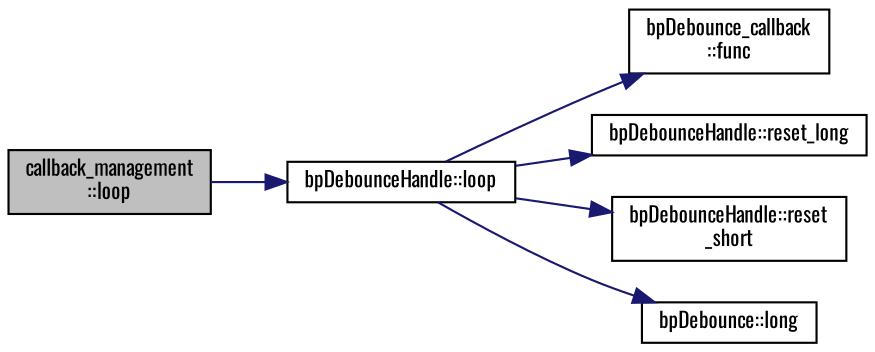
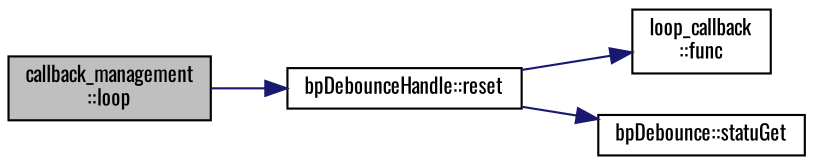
node "bpDebounce_callback ::func": label "bpDebounce_callback ::func" -> "loop_callback ::func"
node "bpDebounceHandle::reset_long": removed
node "bpDebounceHandle::loop": label "bpDebounceHandle::loop" -> "bpDebounceHandle::reset"
node "bpDebounceHandle::reset _short": removed
node "bpDebounce::long": label "bpDebounce::long" -> "bpDebounce::statuGet"
